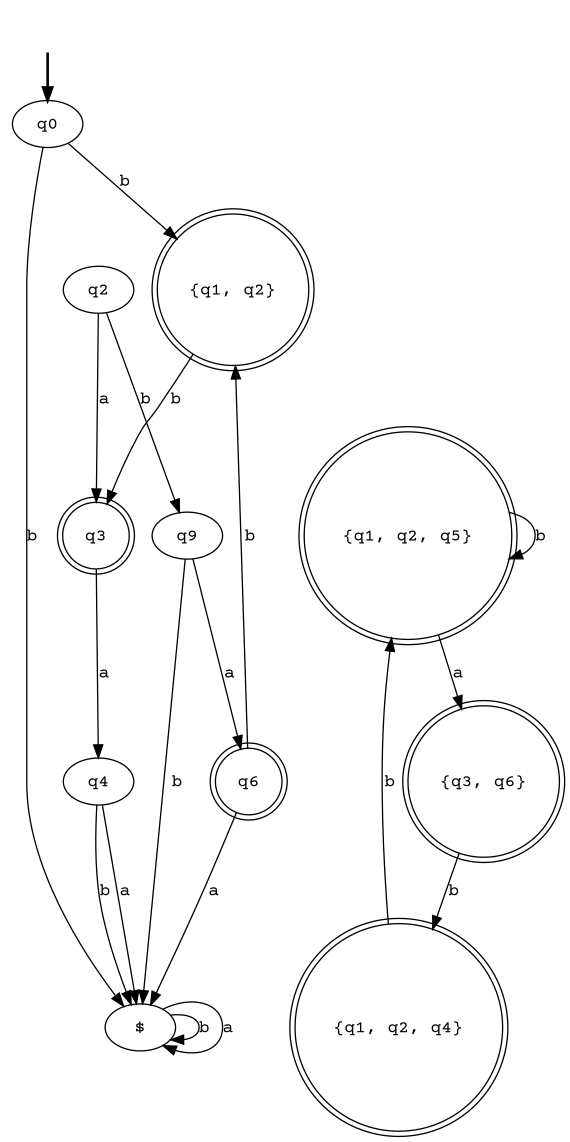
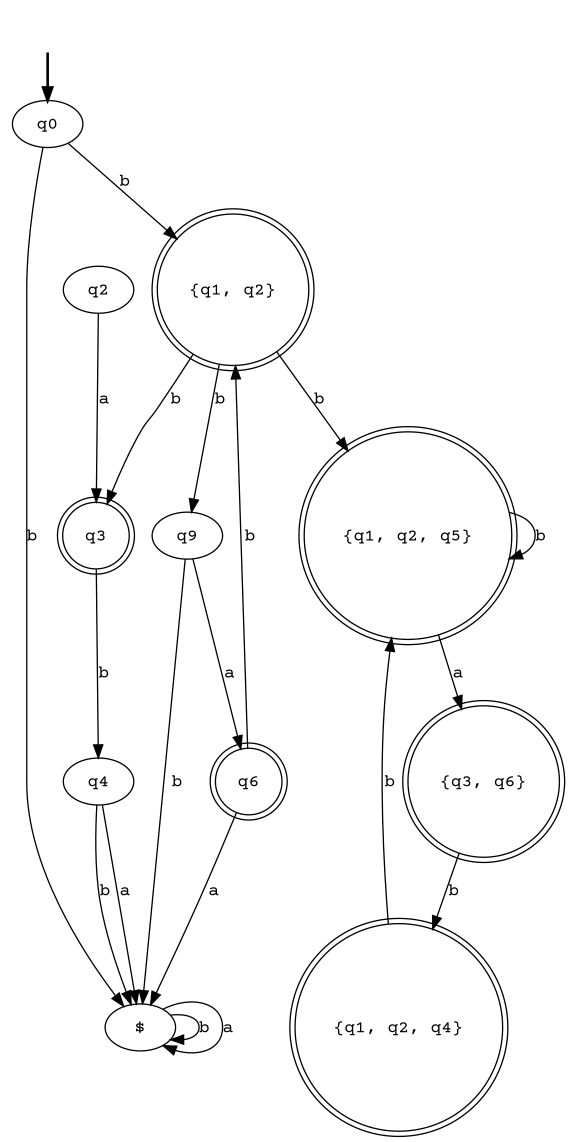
edge "{q1, q2}" -> "{q1, q2, q5}": added, label "b"
edge "q2" -> "q9": now "{q1, q2}" -> "q9"
edge "q3" -> "q4": label "a" -> "b"
